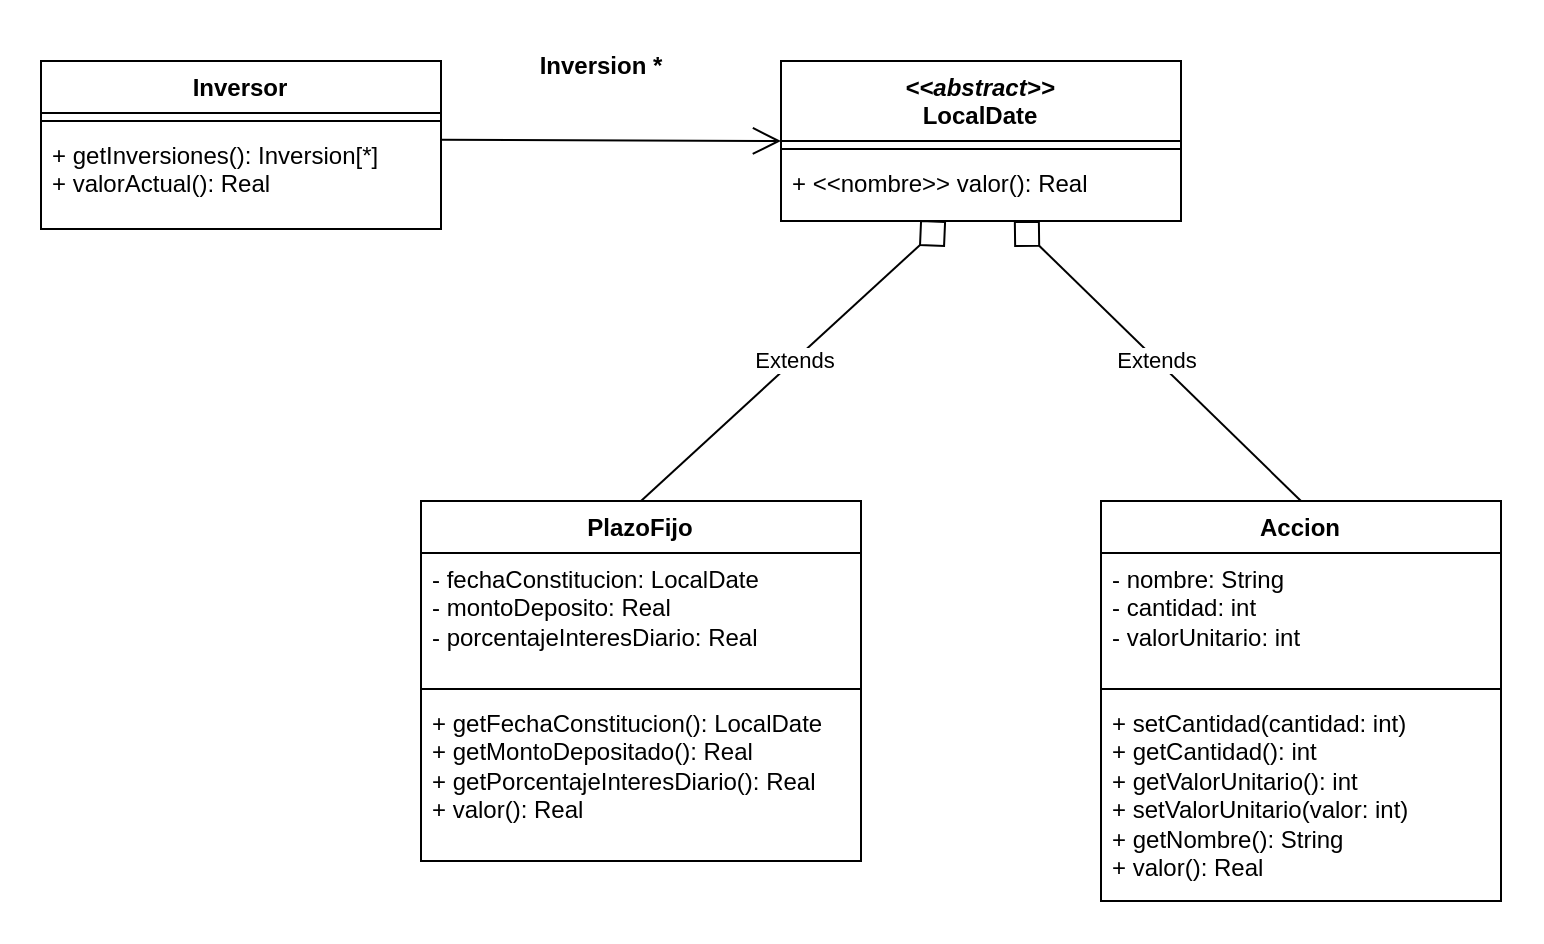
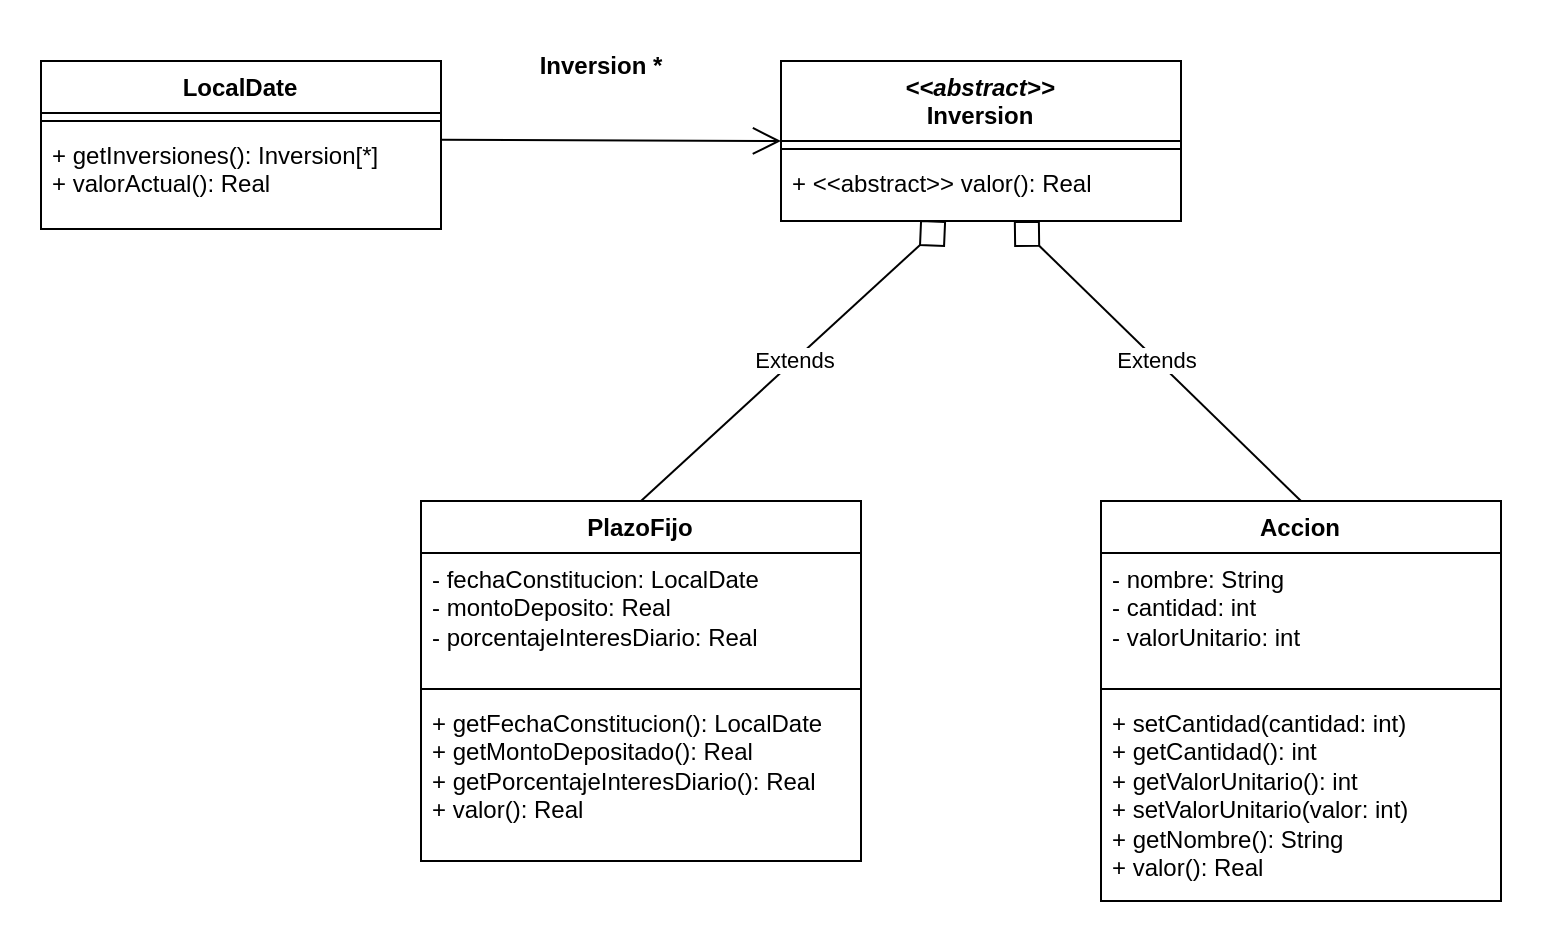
node "Inversor": label "Inversor" -> "LocalDate"
node "<<abstract>> LocalDate": label "<<abstract>> LocalDate" -> "<<abstract>> Inversion"
node "+ <<nombre>> valor(): Real": label "+ <<nombre>> valor(): Real" -> "+ <<abstract>> valor(): Real"
